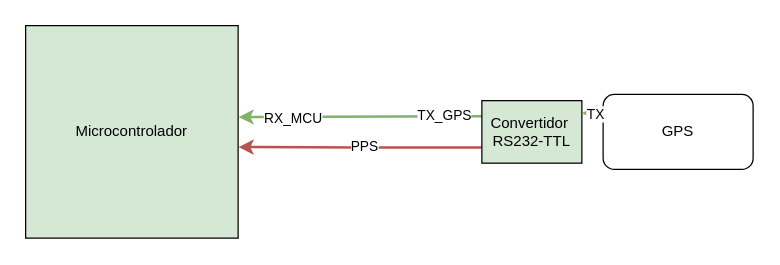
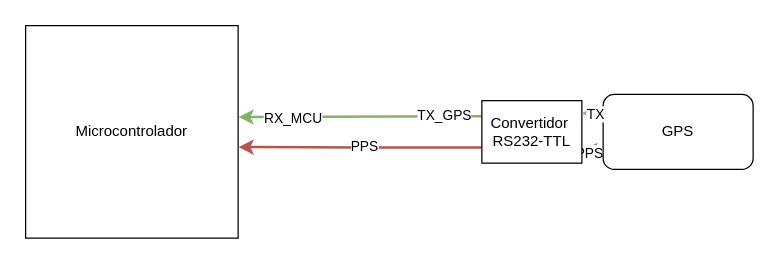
node "Microcontrolador": fillcolor #d5e8d4 -> #ffffff
node "Convertidor RS232-TTL": fillcolor #d5e8d4 -> #ffffff
edge "GPS" -> "Convertidor RS232-TTL": added, label "PPS"
